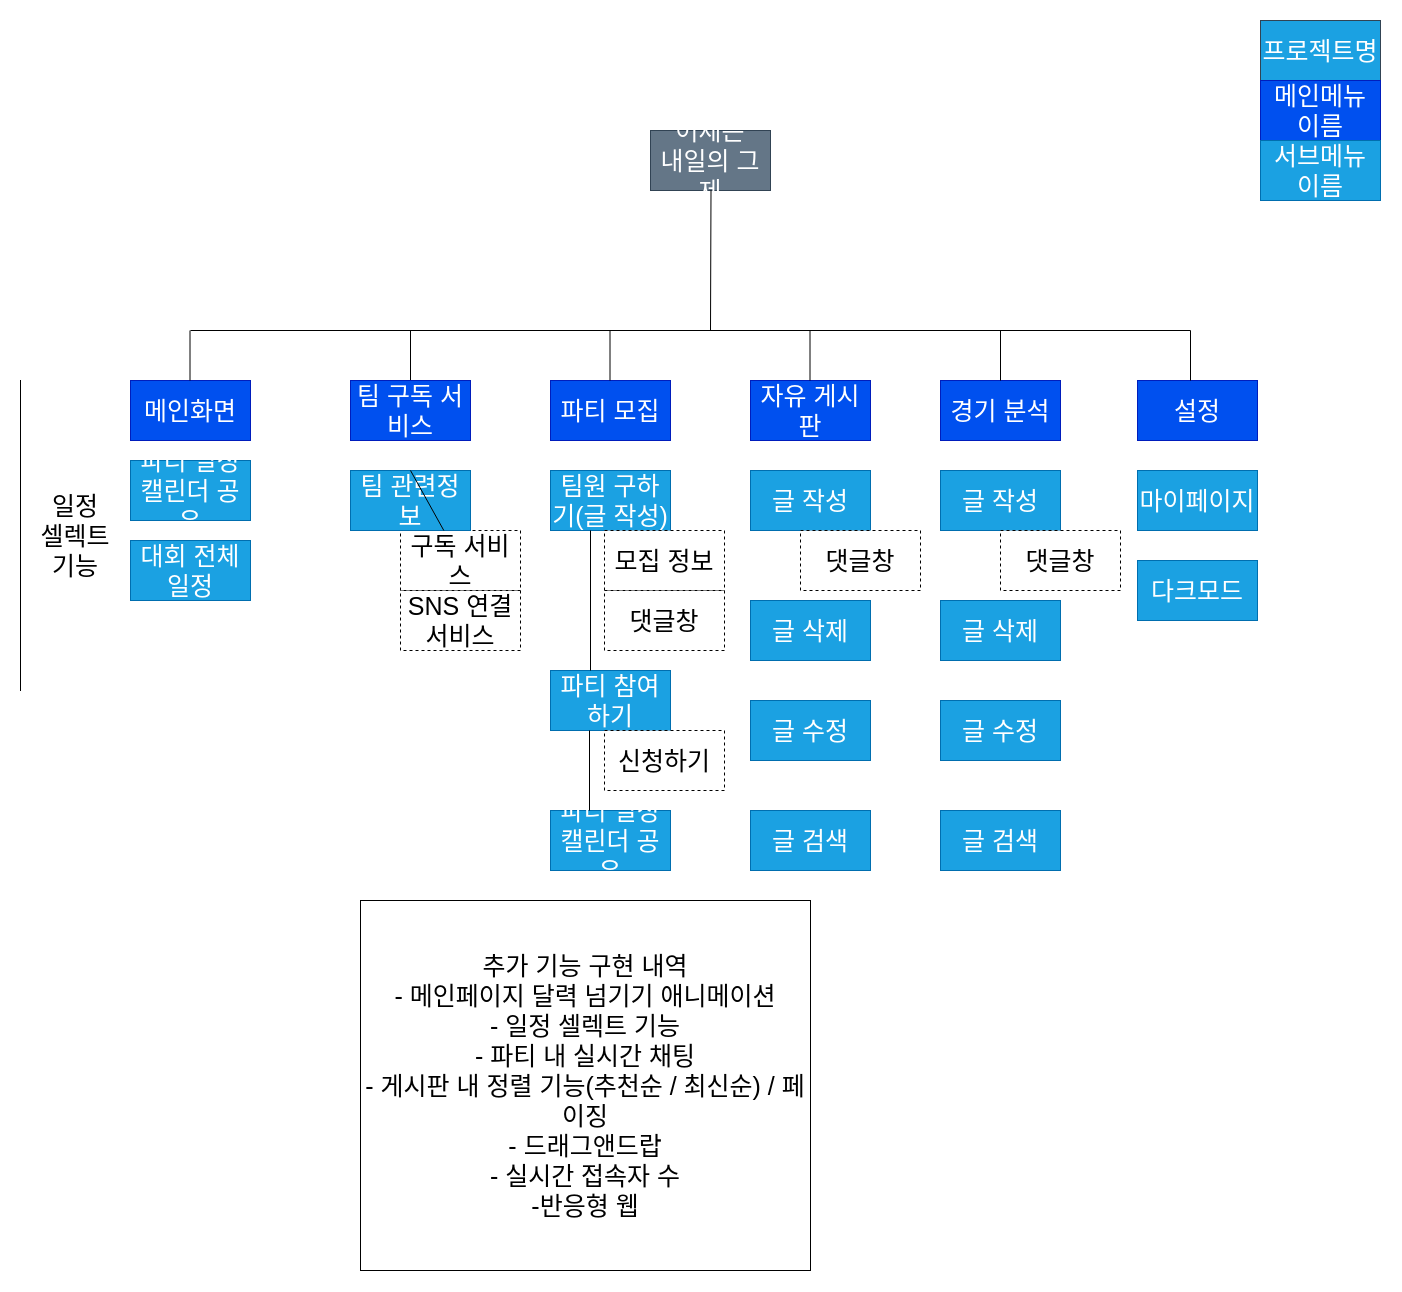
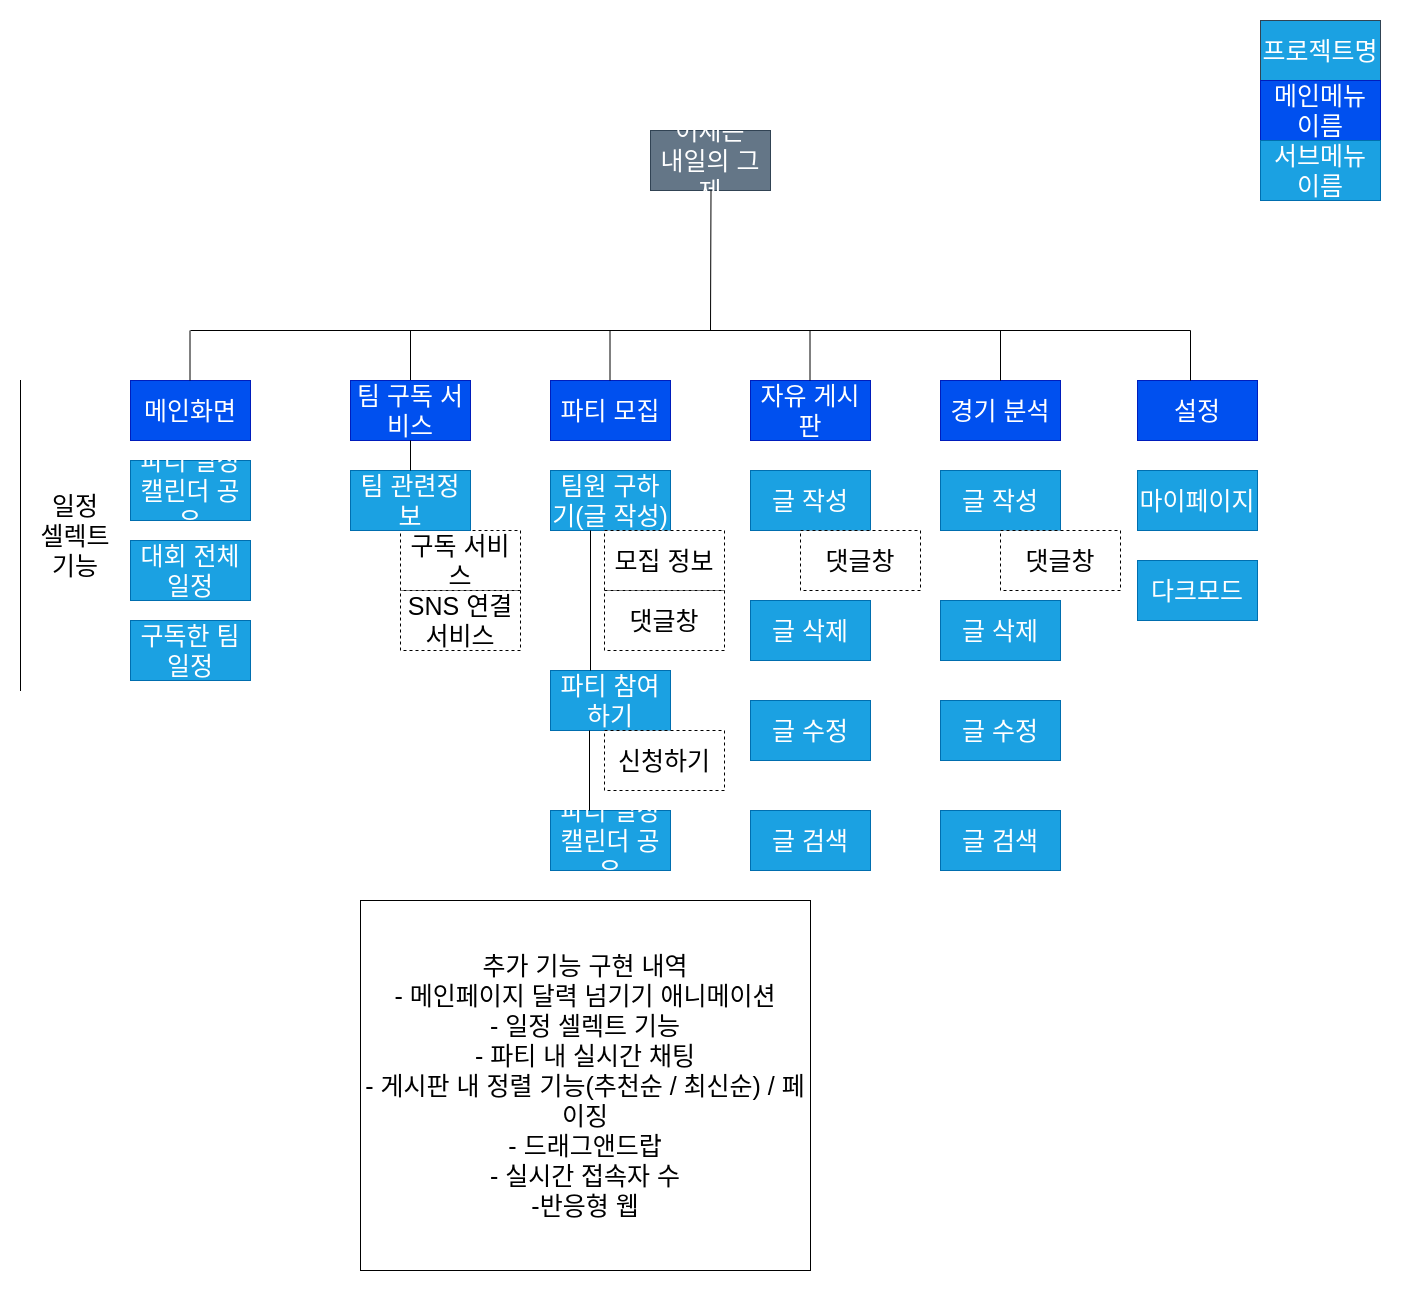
edge "팀 관련정보" -- "구독 서비스": now "팀 관련정보" -- "팀 구독 서비스"
node "구독한 팀 일정": added
